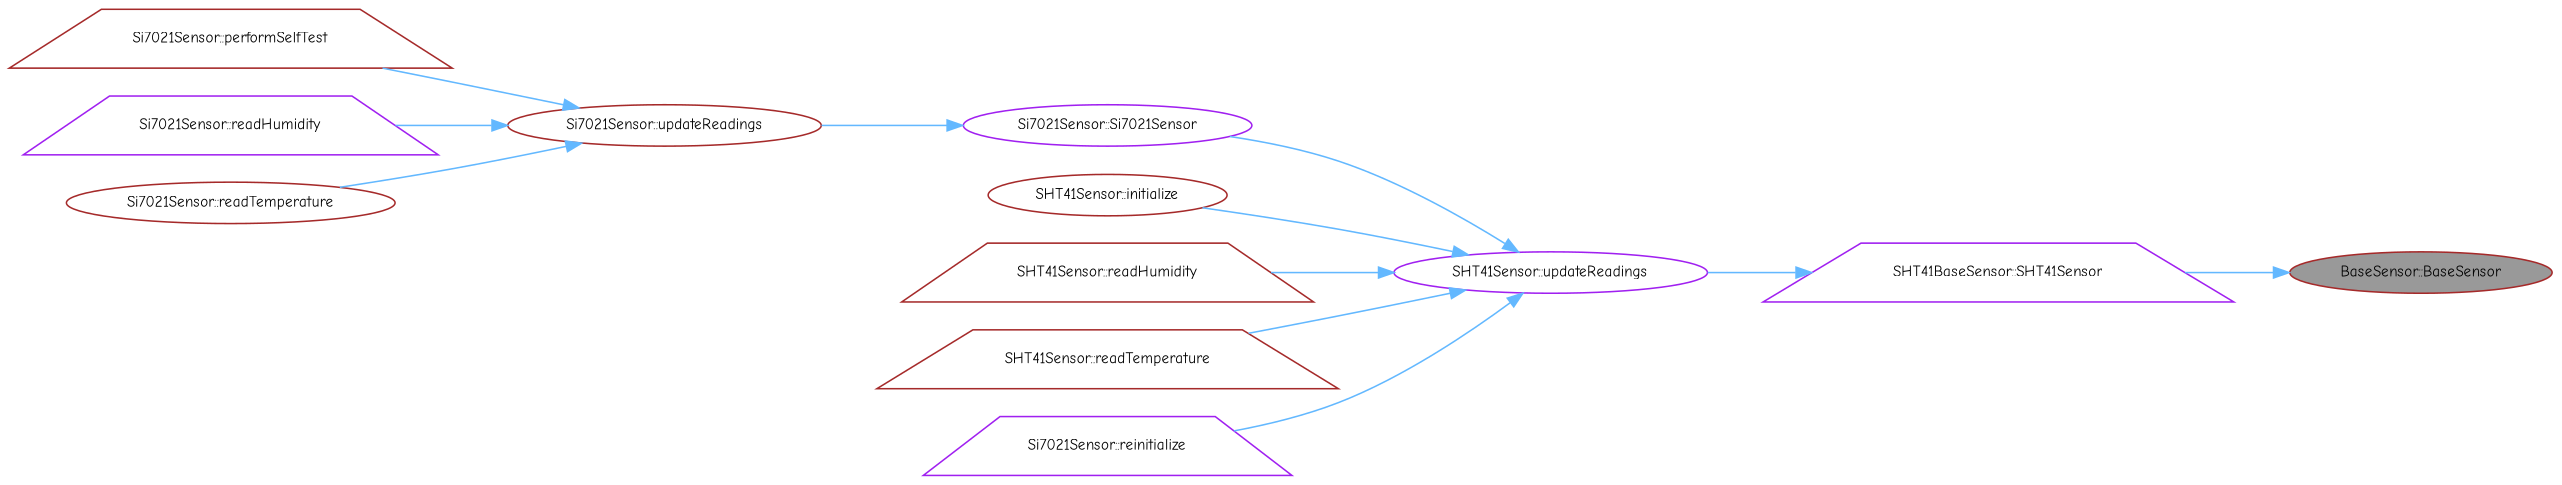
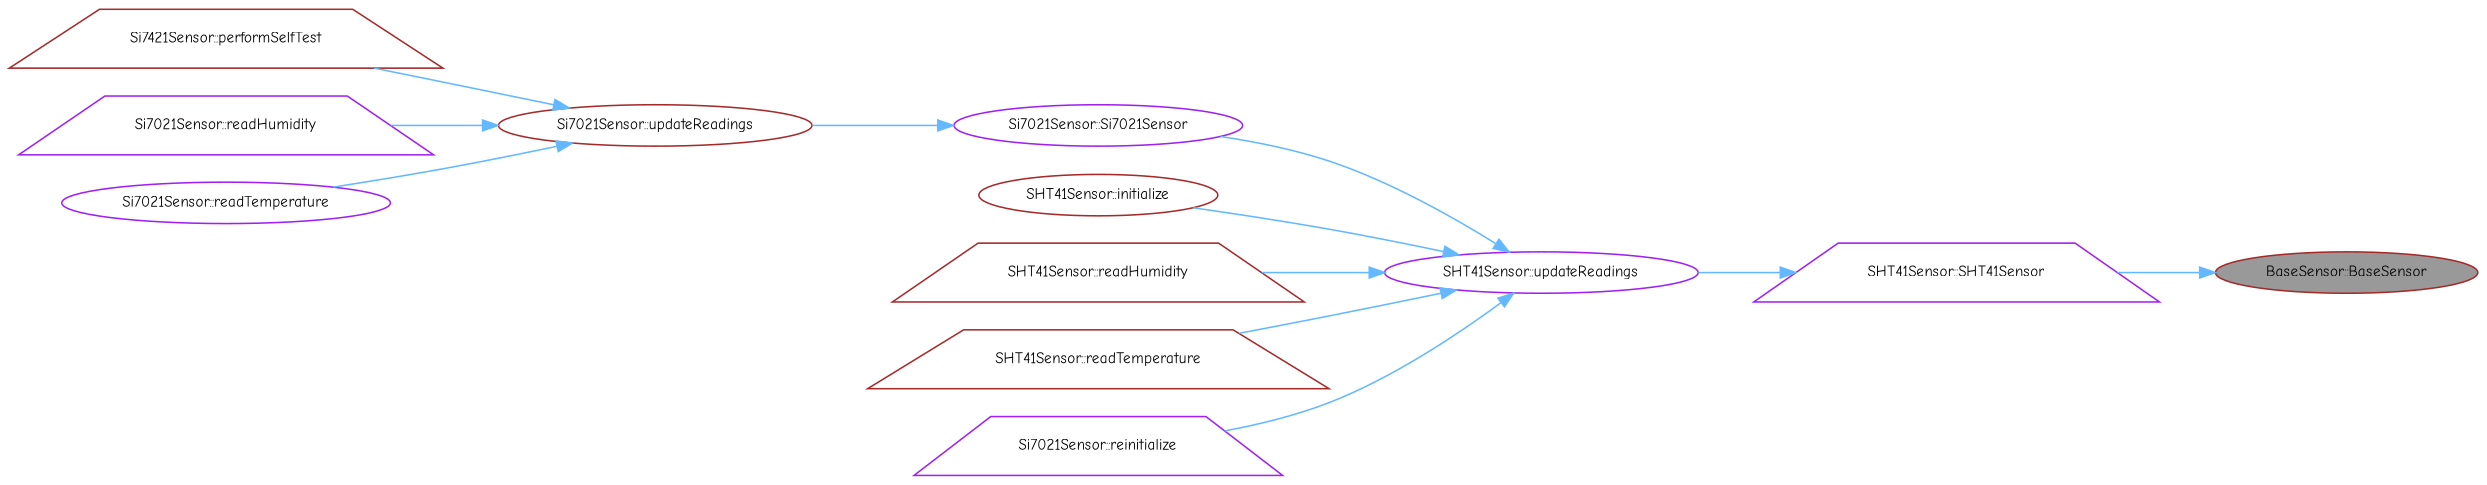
node "Si7021Sensor::performSelfTest": label "Si7021Sensor::performSelfTest" -> "Si7421Sensor::performSelfTest"
node "Si7021Sensor::readTemperature": color brown -> purple
node "SHT41BaseSensor::SHT41Sensor": label "SHT41BaseSensor::SHT41Sensor" -> "SHT41Sensor::SHT41Sensor"
